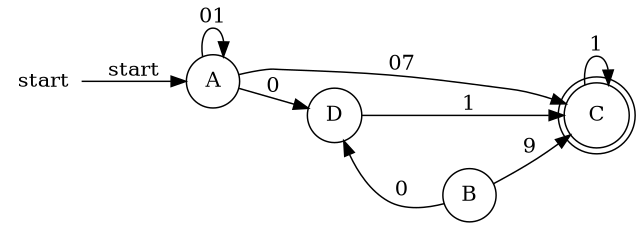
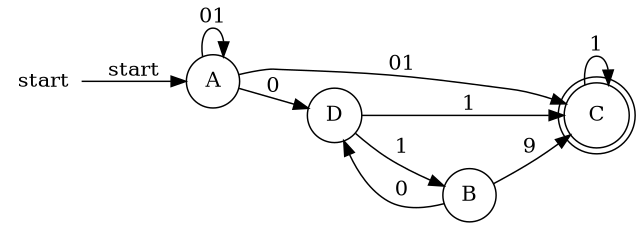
edge "A" -> "C": label "07" -> "01"
edge "D" -> "B": added, label "1"
